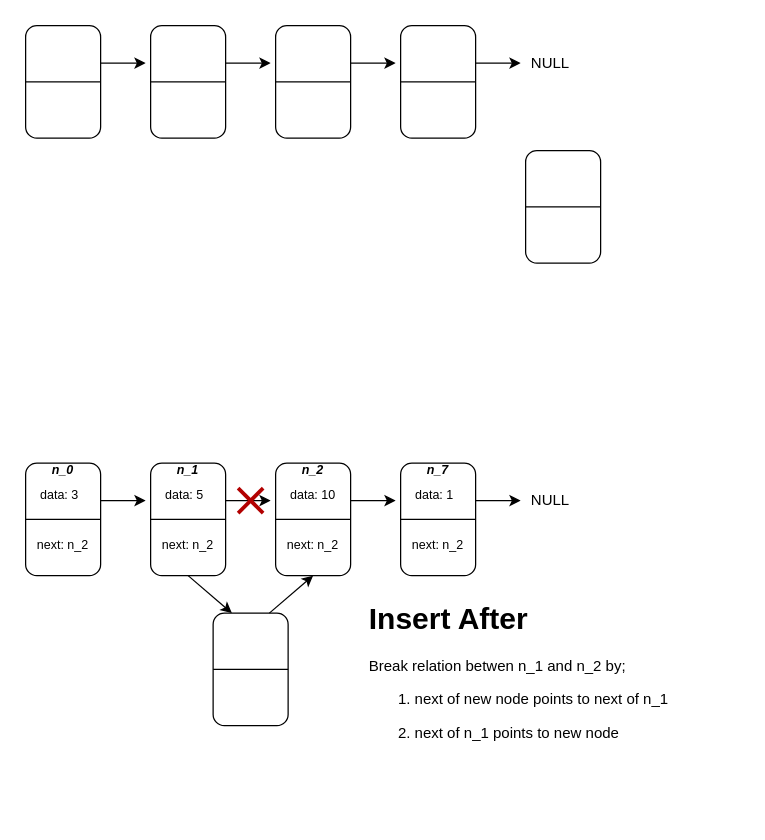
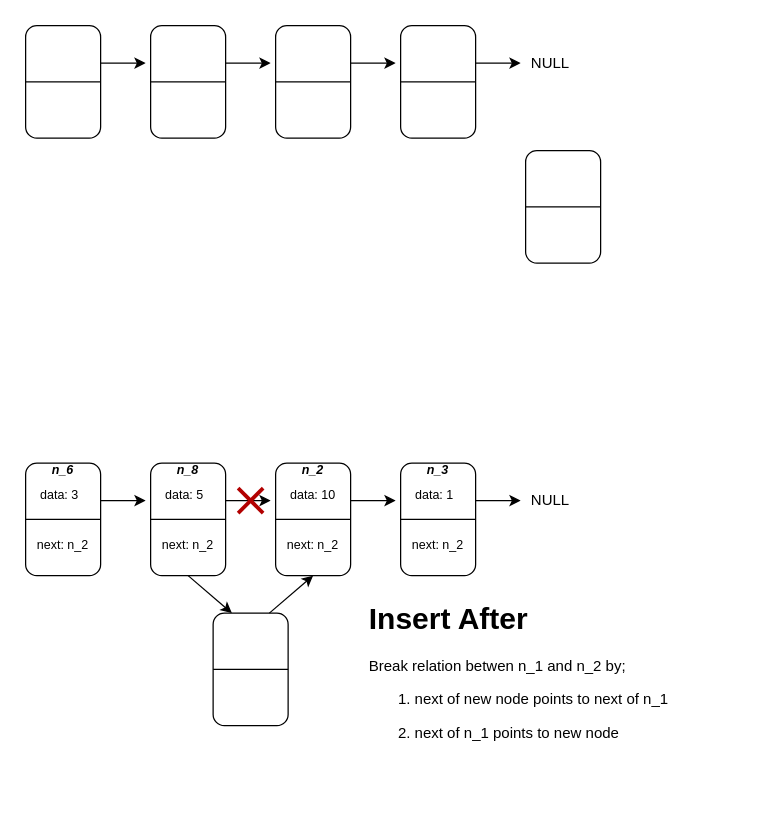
node "n_0": label "n_0" -> "n_6"
node "n_1": label "n_1" -> "n_8"
node "n_7": label "n_7" -> "n_3"
